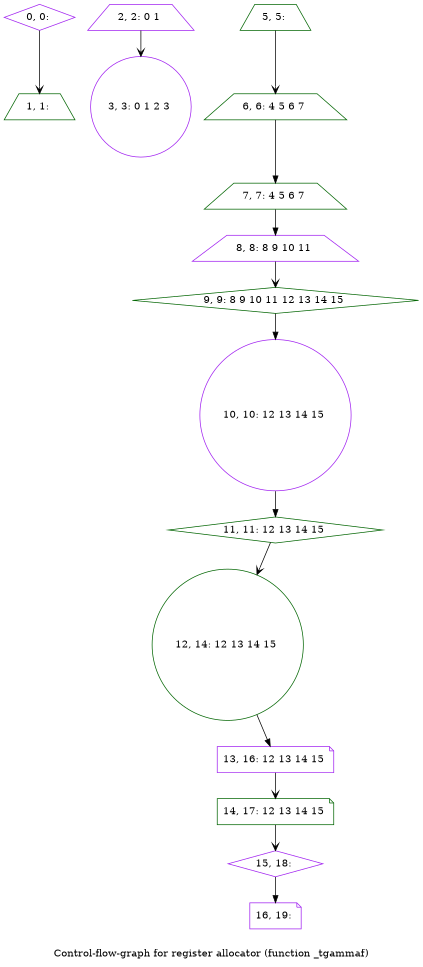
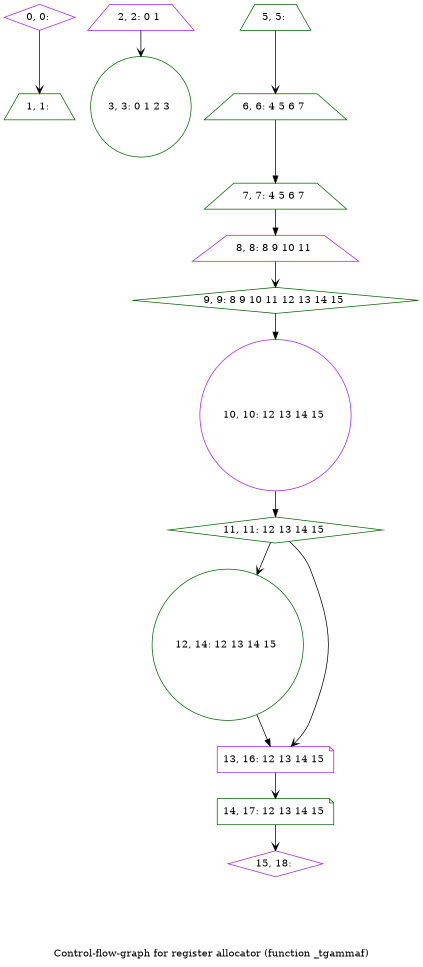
node "3, 3: 0 1 2 3": color purple -> darkgreen
edge "11, 11: 12 13 14 15" -> "13, 16: 12 13 14 15": added
node "16, 19:": removed
